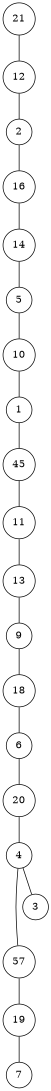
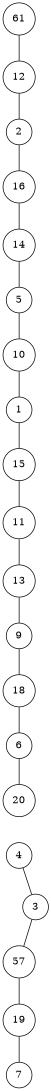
node "21": label "21" -> "61"
node "45": label "45" -> "15"
edge "20" -- "4": removed
edge "4" -- "57": now "3" -- "57"
